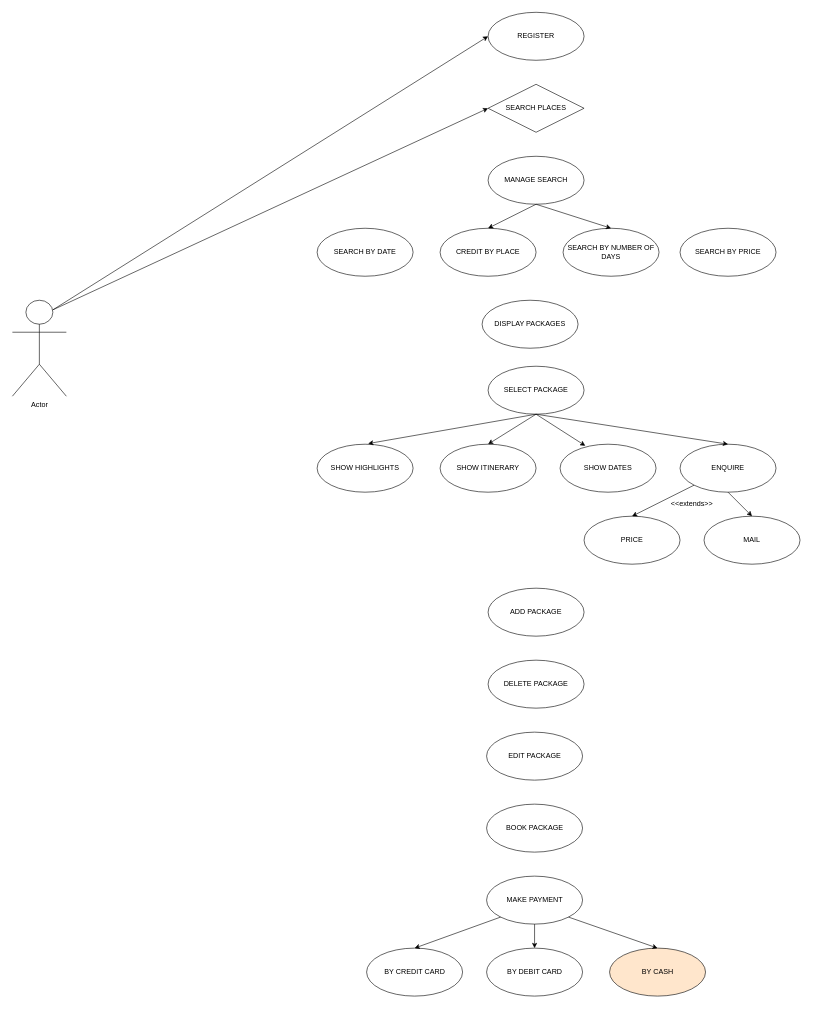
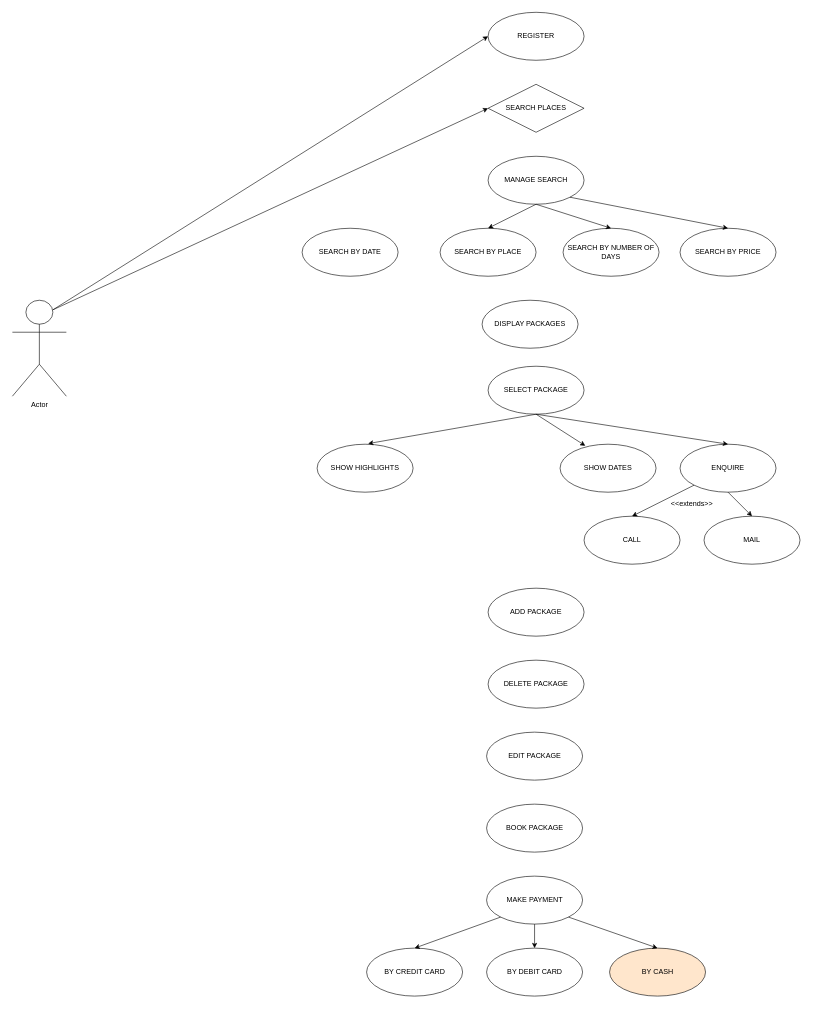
edge "MANAGE SEARCH" -> "SEARCH BY PRICE": added
node "SEARCH BY DATE": moved (365, 252) -> (350, 252)
node "CREDIT BY PLACE": label "CREDIT BY PLACE" -> "SEARCH BY PLACE"
edge "SELECT PACKAGE" -> "SHOW ITINERARY": removed
node "SHOW ITINERARY": removed
node "PRICE": label "PRICE" -> "CALL"
